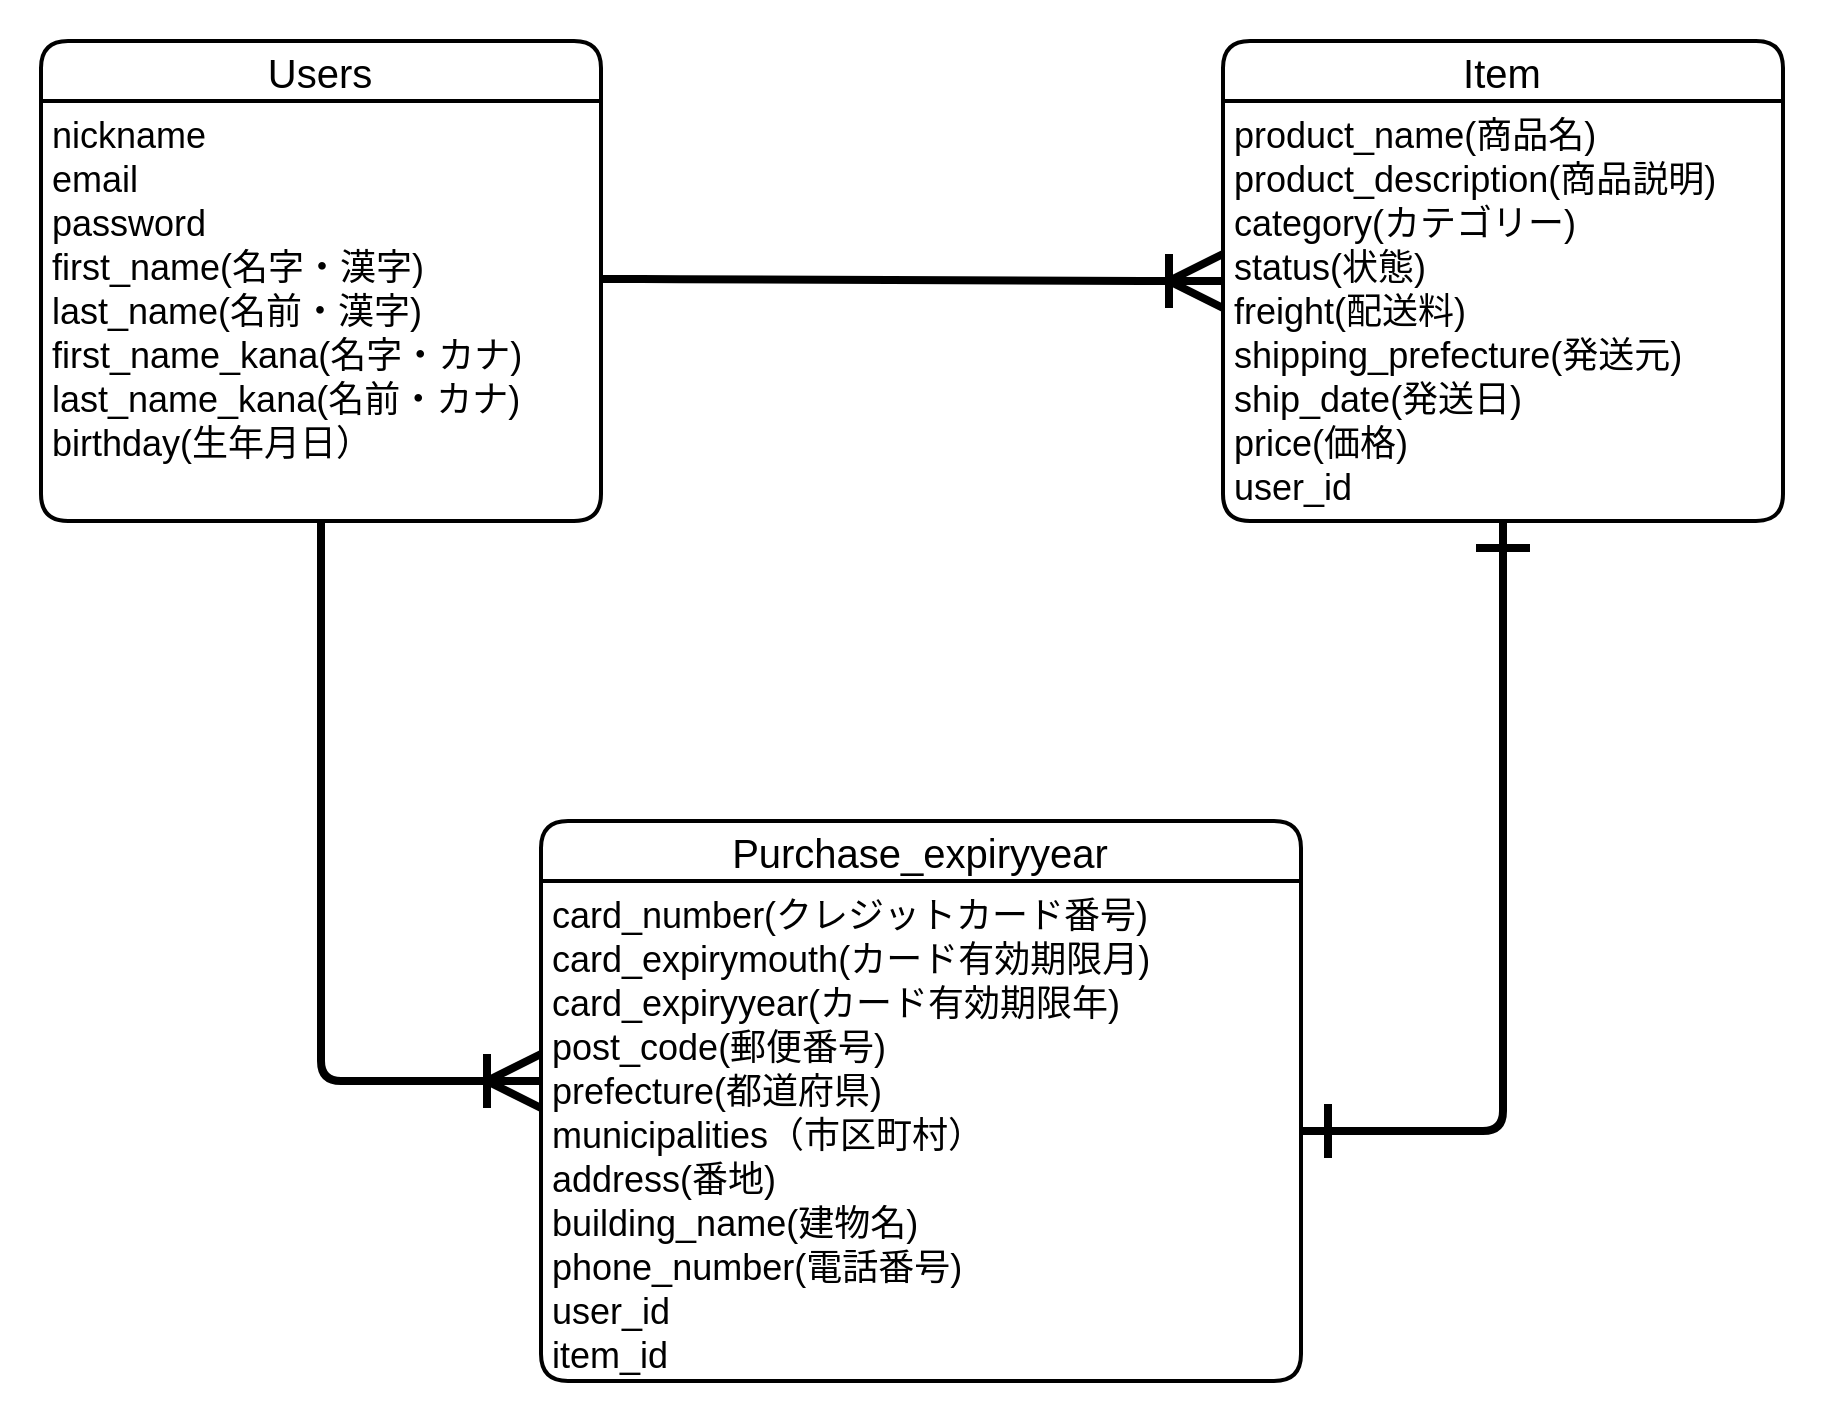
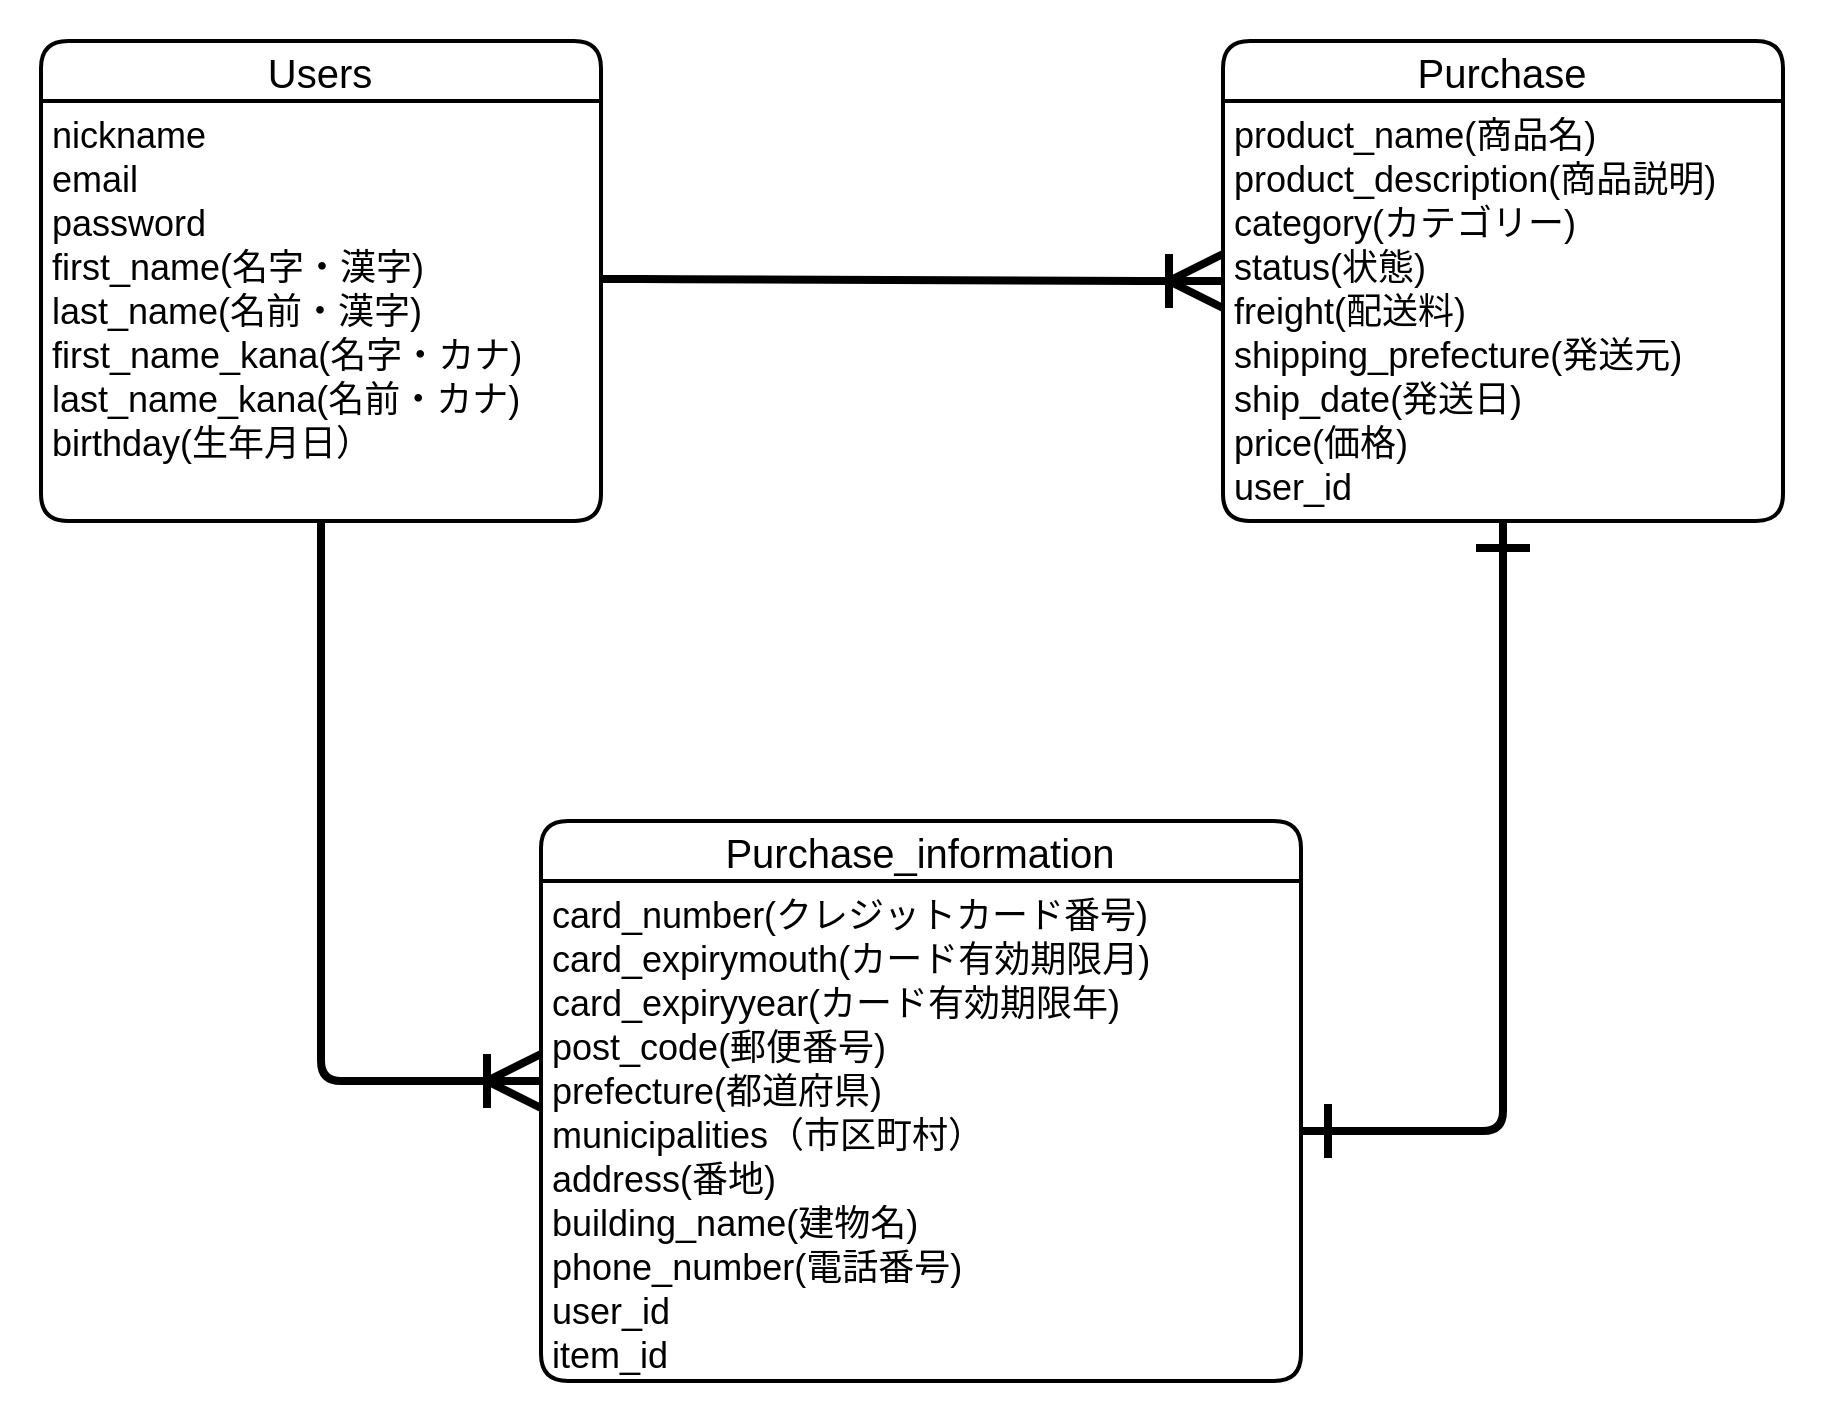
node "Item": label "Item" -> "Purchase"
node "Purchase_expiryyear": label "Purchase_expiryyear" -> "Purchase_information"
